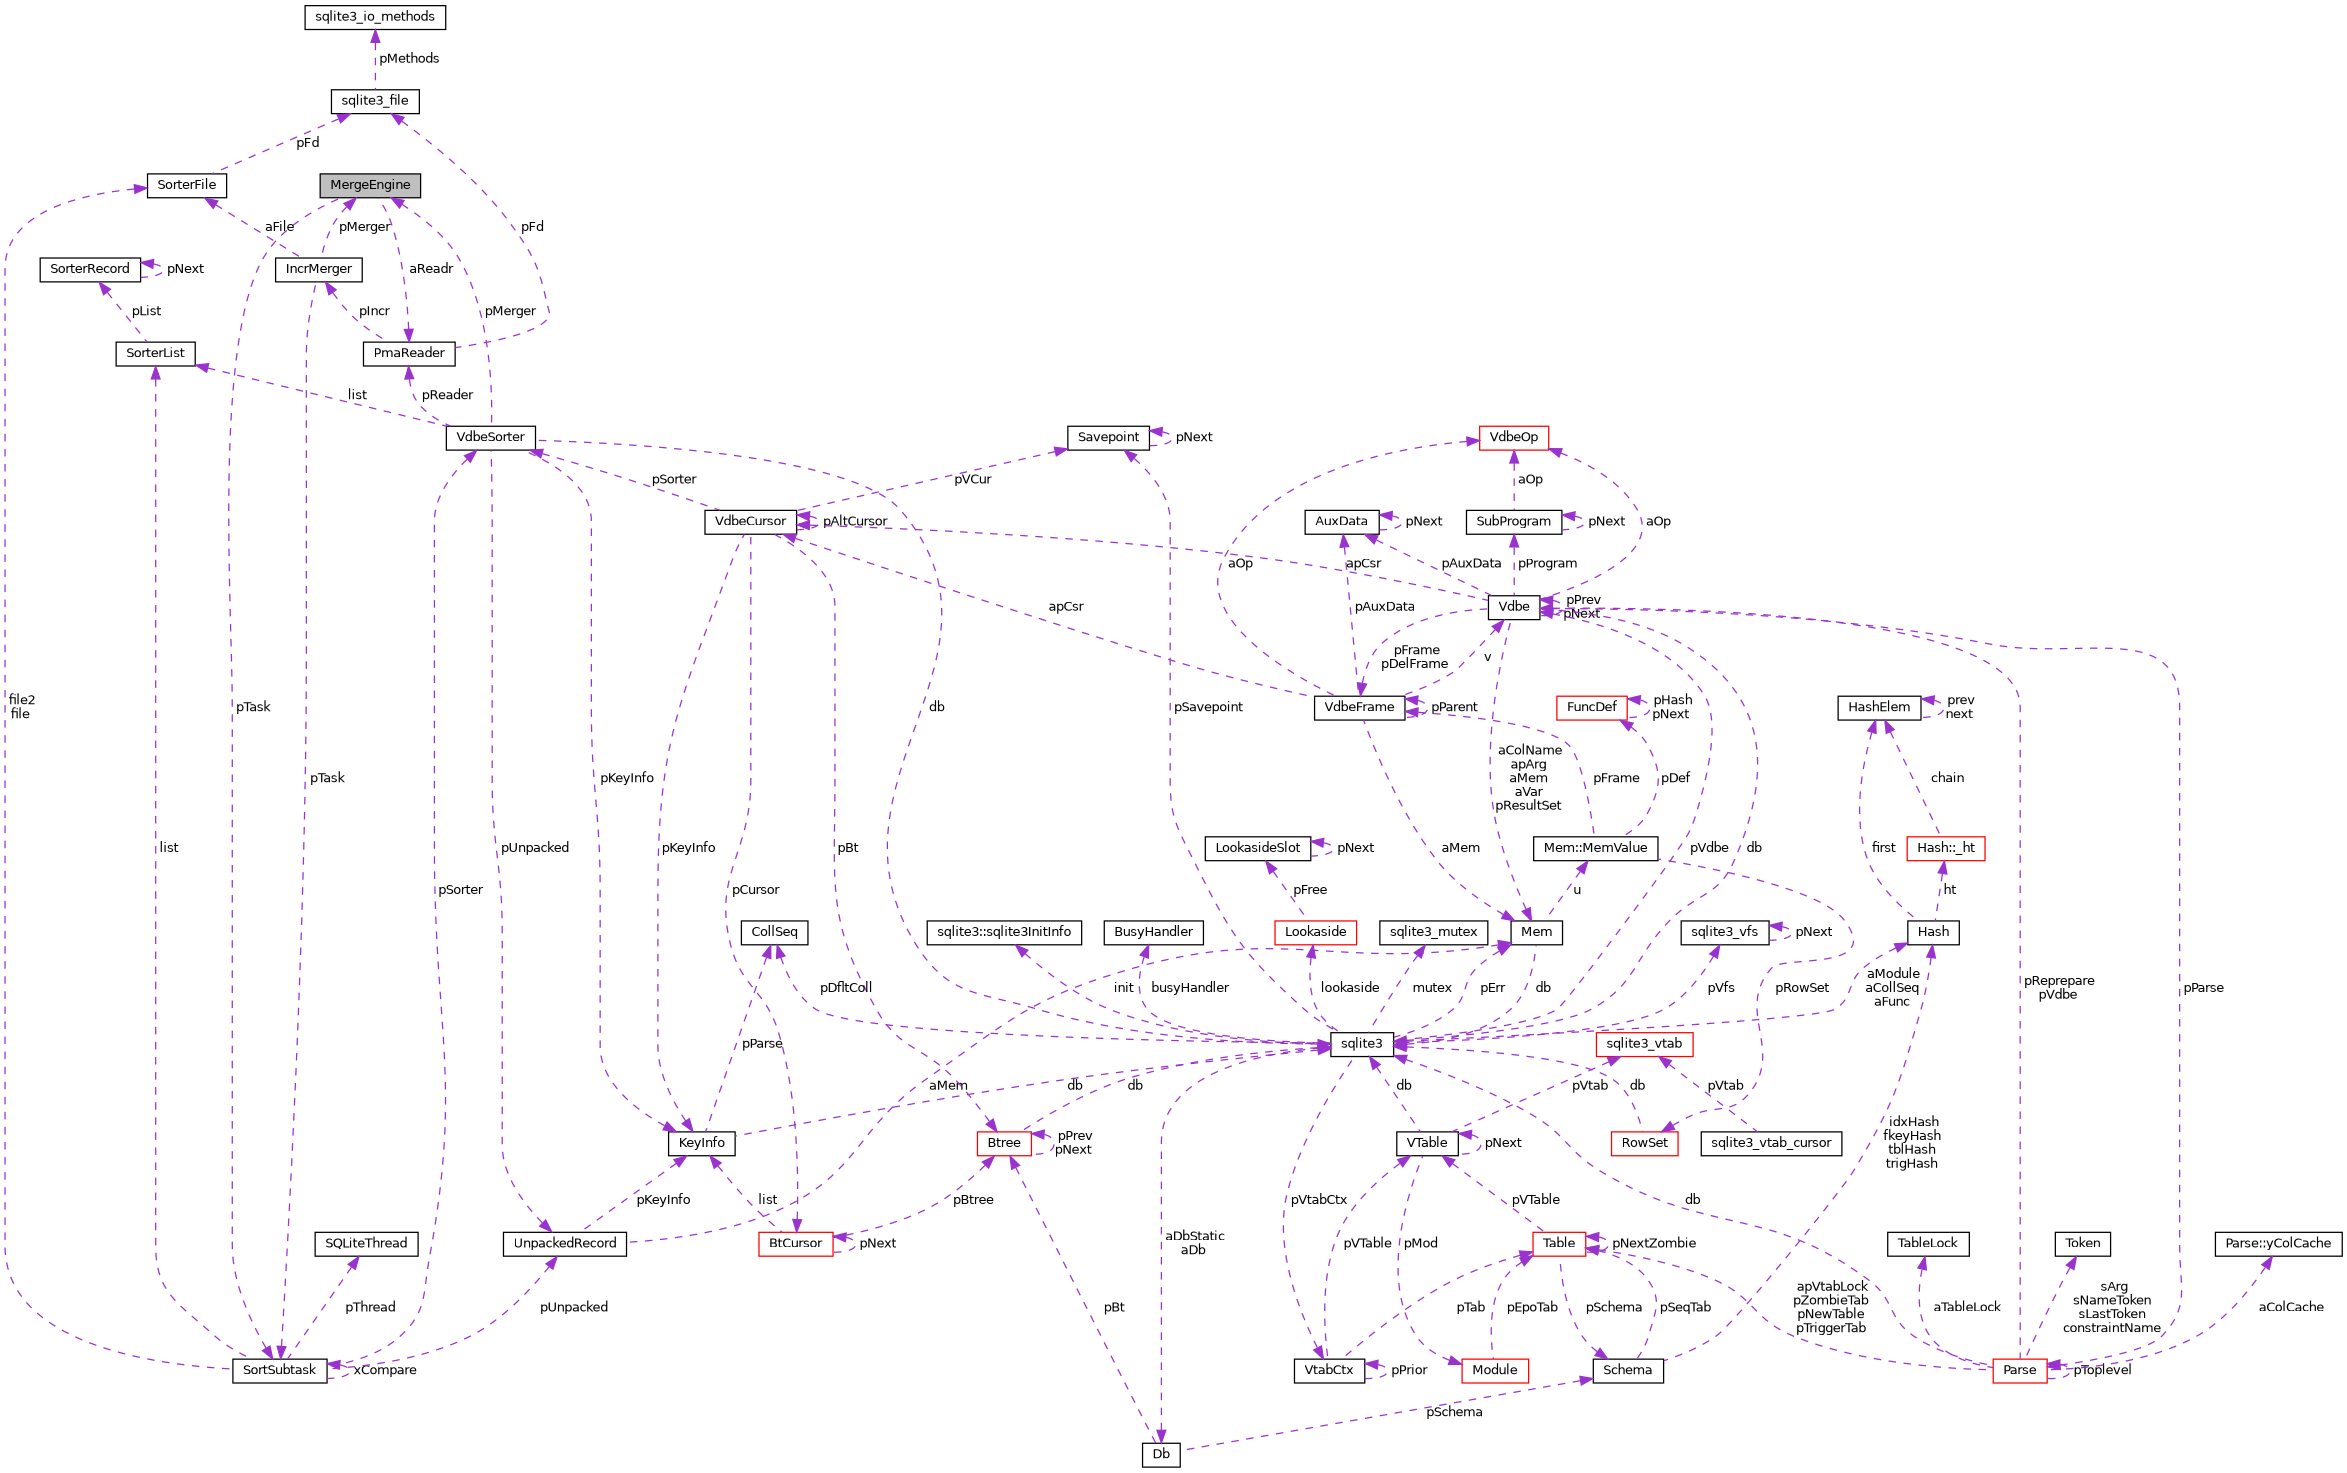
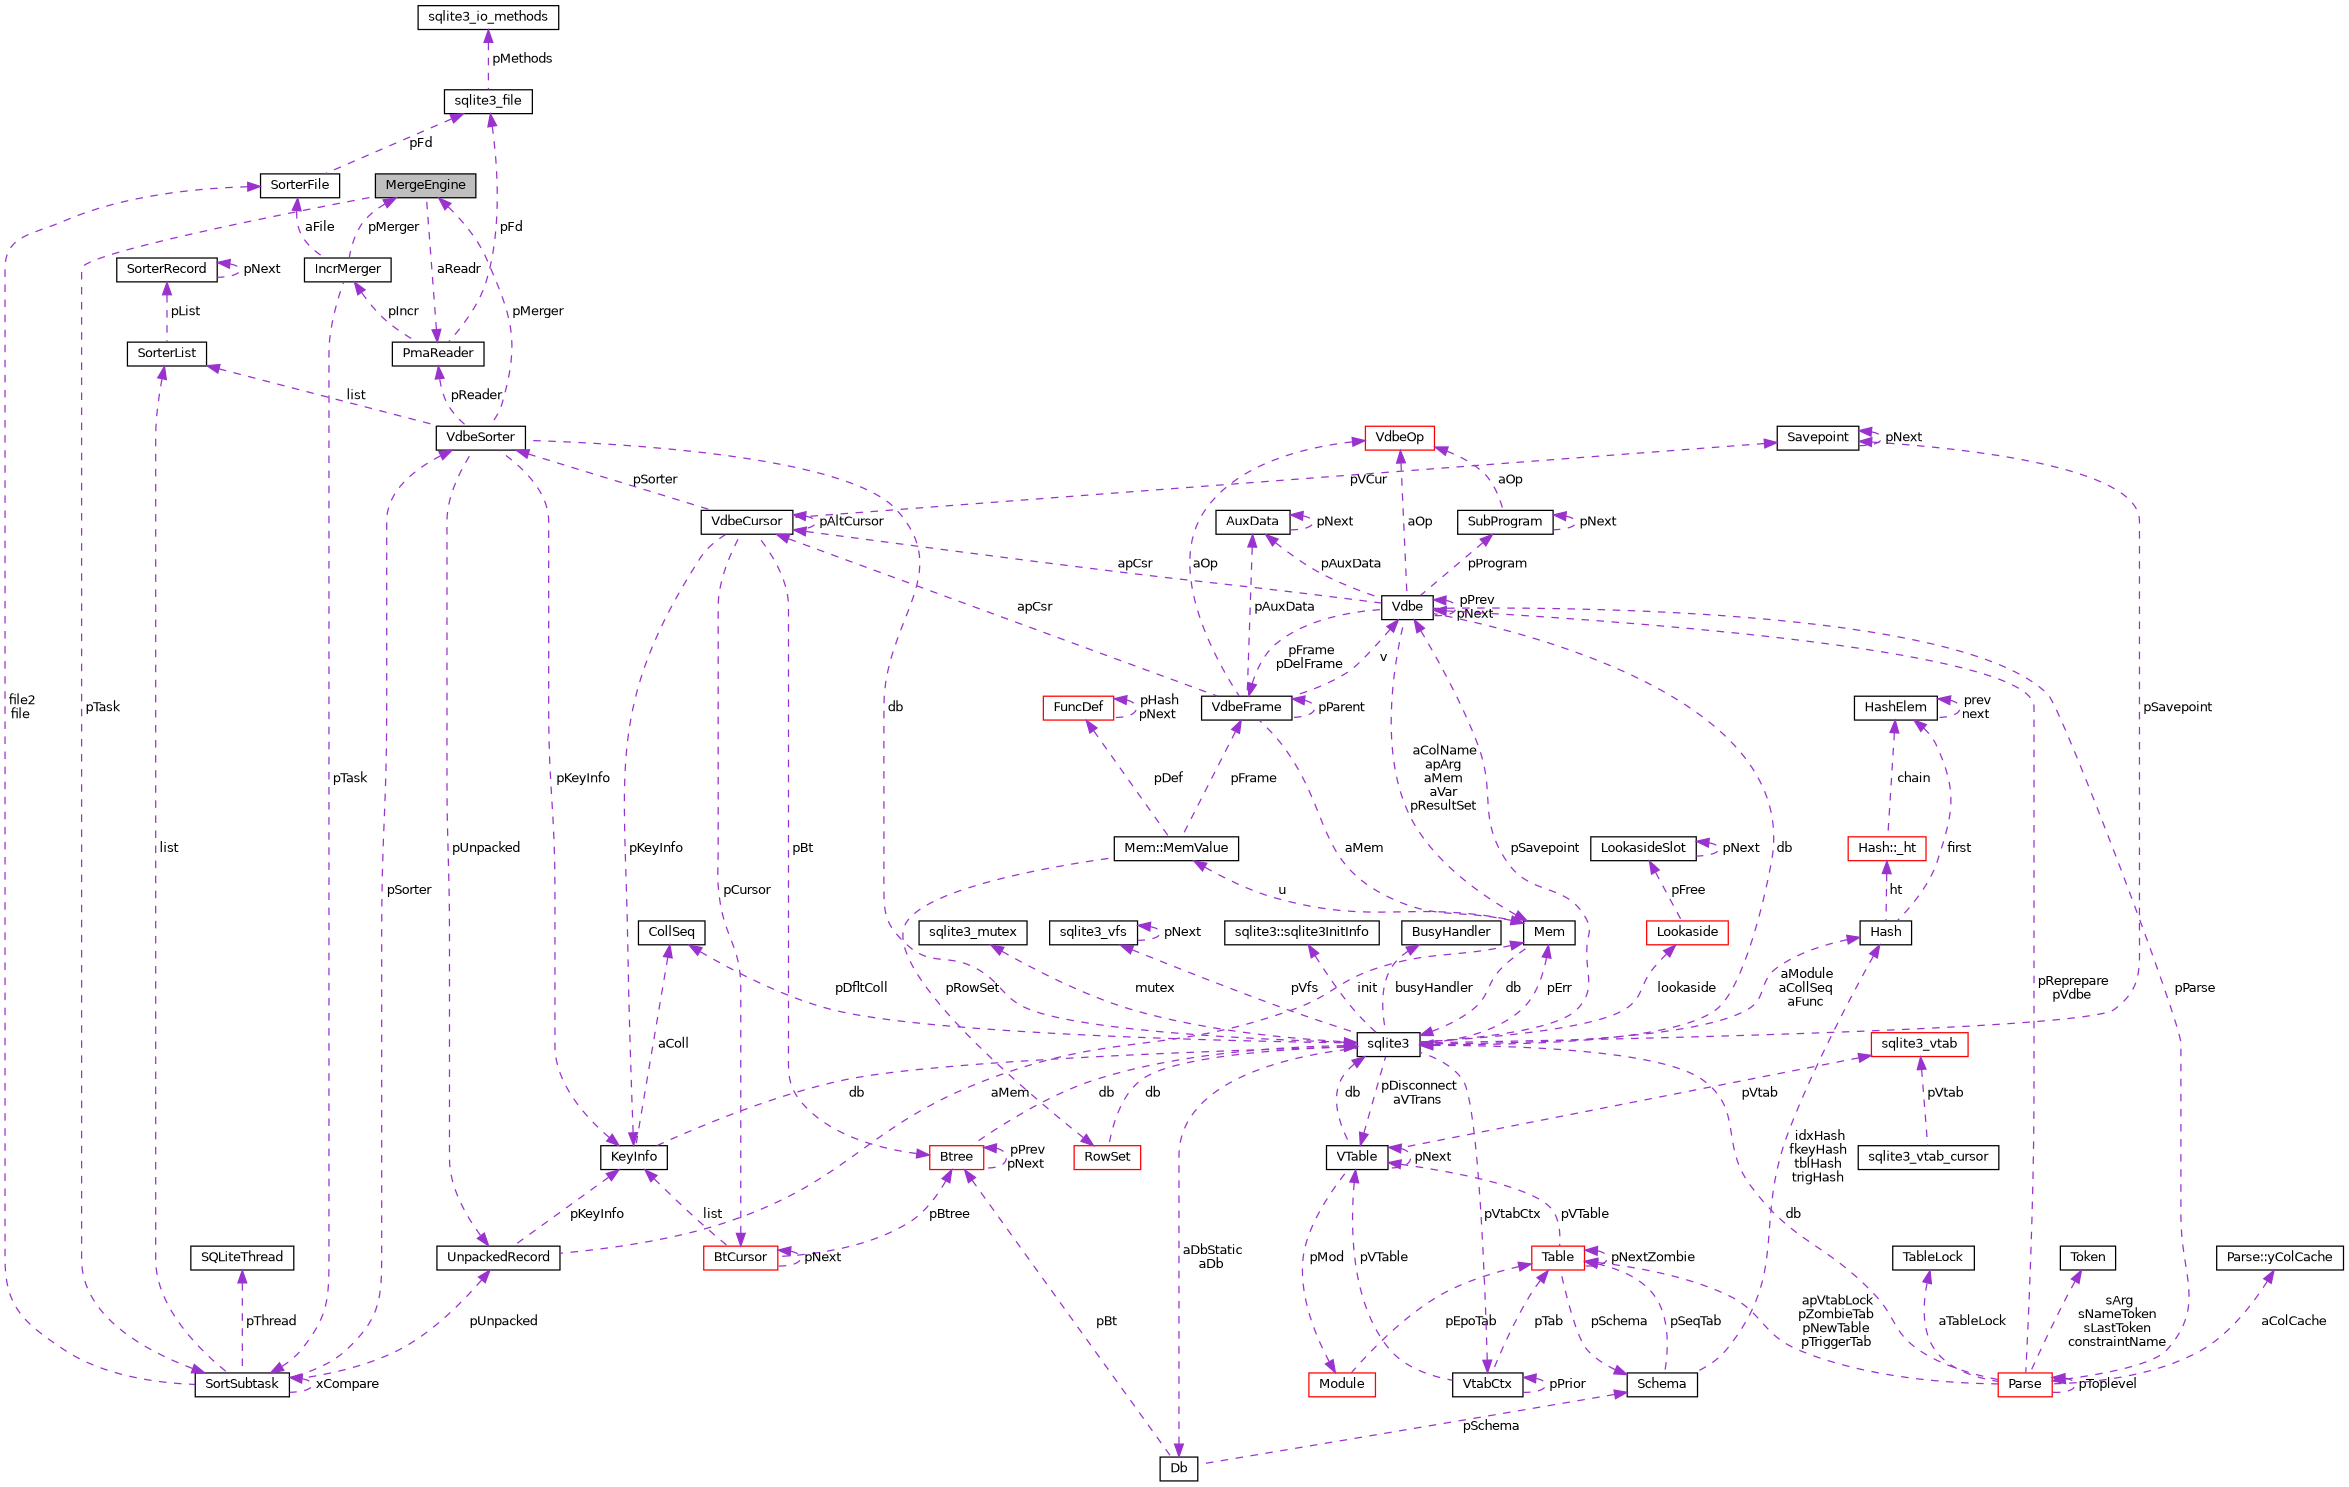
edge "sqlite3" -> "Vdbe": label " pVdbe" -> " pSavepoint"
edge "KeyInfo" -> "CollSeq": label " pParse" -> " aColl"
edge "sqlite3" -> "VTable": added, label "pDisconnect aVTrans"
